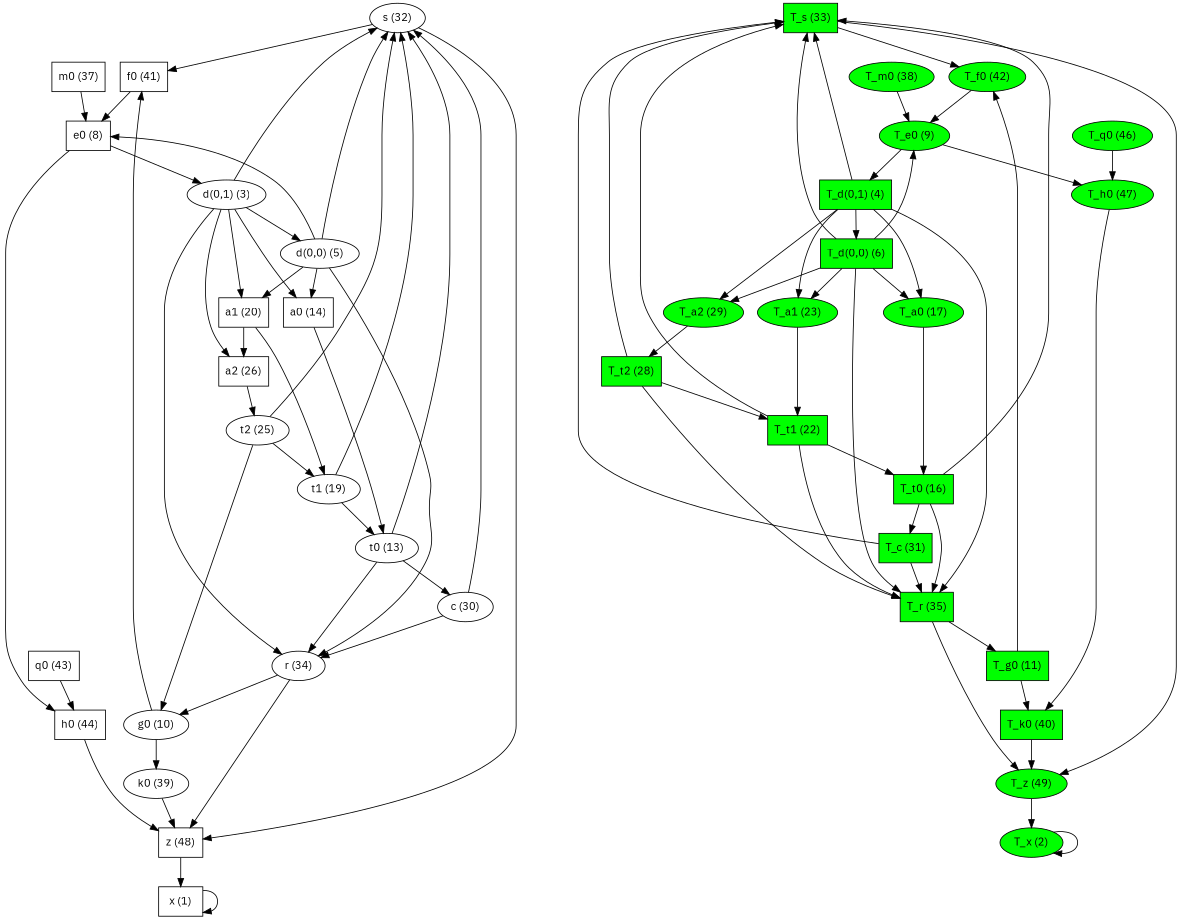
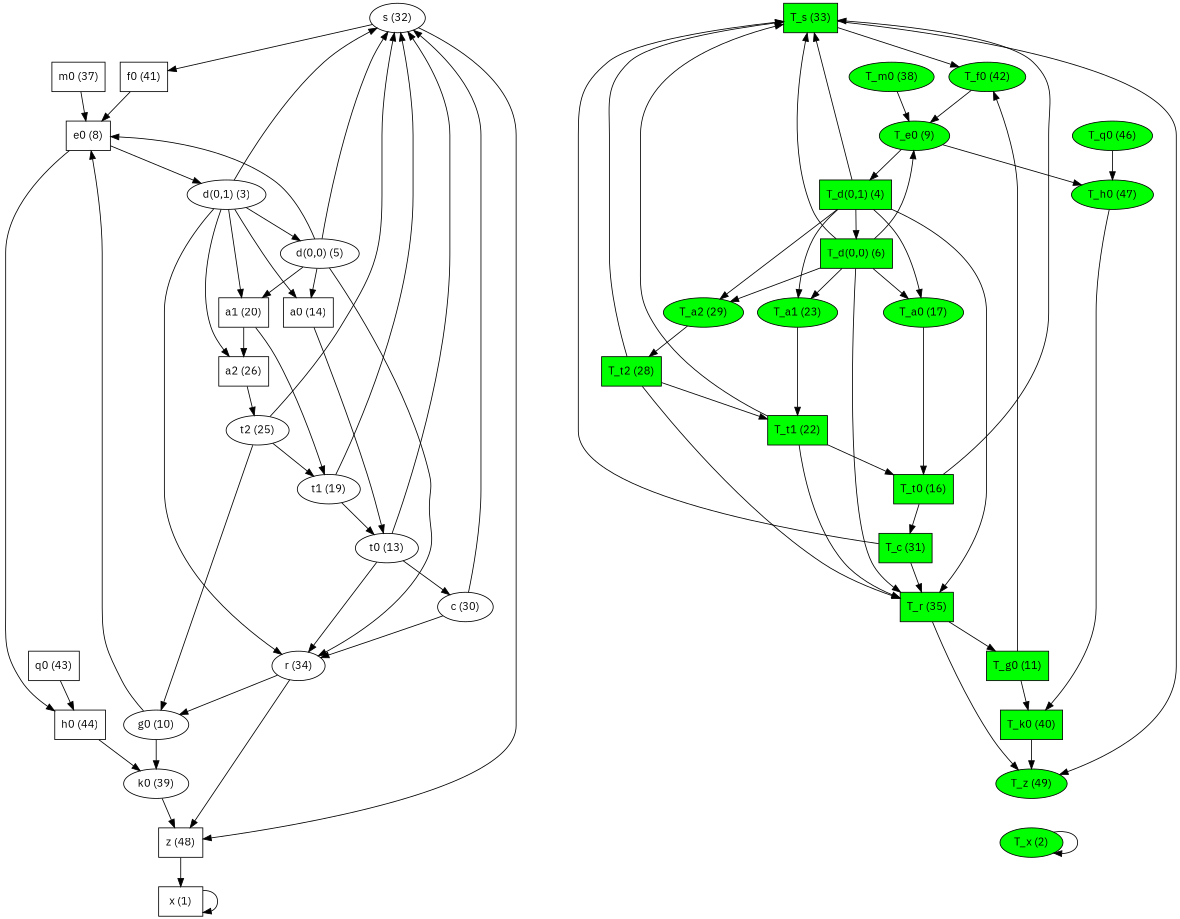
edge "g0 (10)" -> "f0 (41)": now "g0 (10)" -> "e0 (8)"
edge "T_t0 (16)" -> "T_r (35)": removed
edge "h0 (44)" -> "z (48)": now "h0 (44)" -> "k0 (39)"
edge "T_z (49)" -> "T_x (2)": removed
